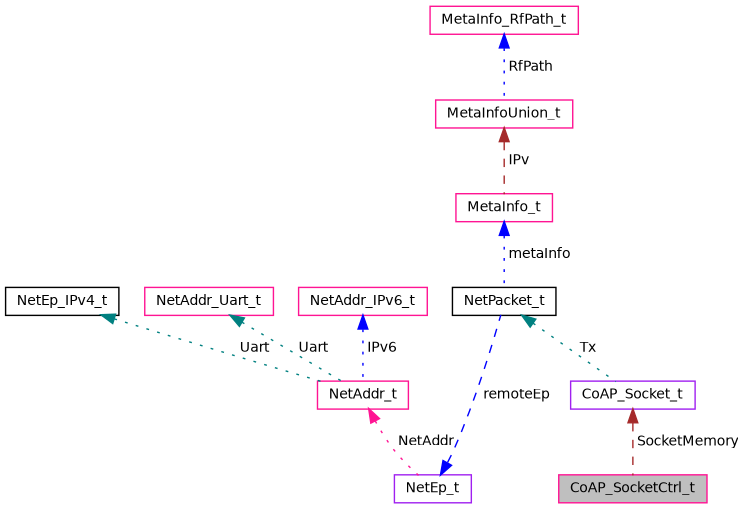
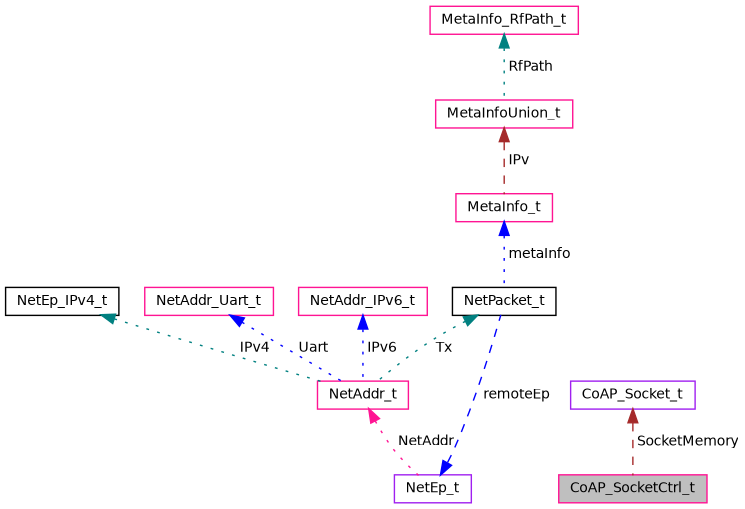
edge "MetaInfoUnion_t" -> "MetaInfo_RfPath_t": color blue -> teal
edge "NetAddr_t" -> "NetEp_IPv4_t": label " Uart" -> " IPv4"
edge "NetAddr_t" -> "NetAddr_Uart_t": color teal -> blue
edge "CoAP_Socket_t" -> "NetPacket_t": now "NetAddr_t" -> "NetPacket_t"
